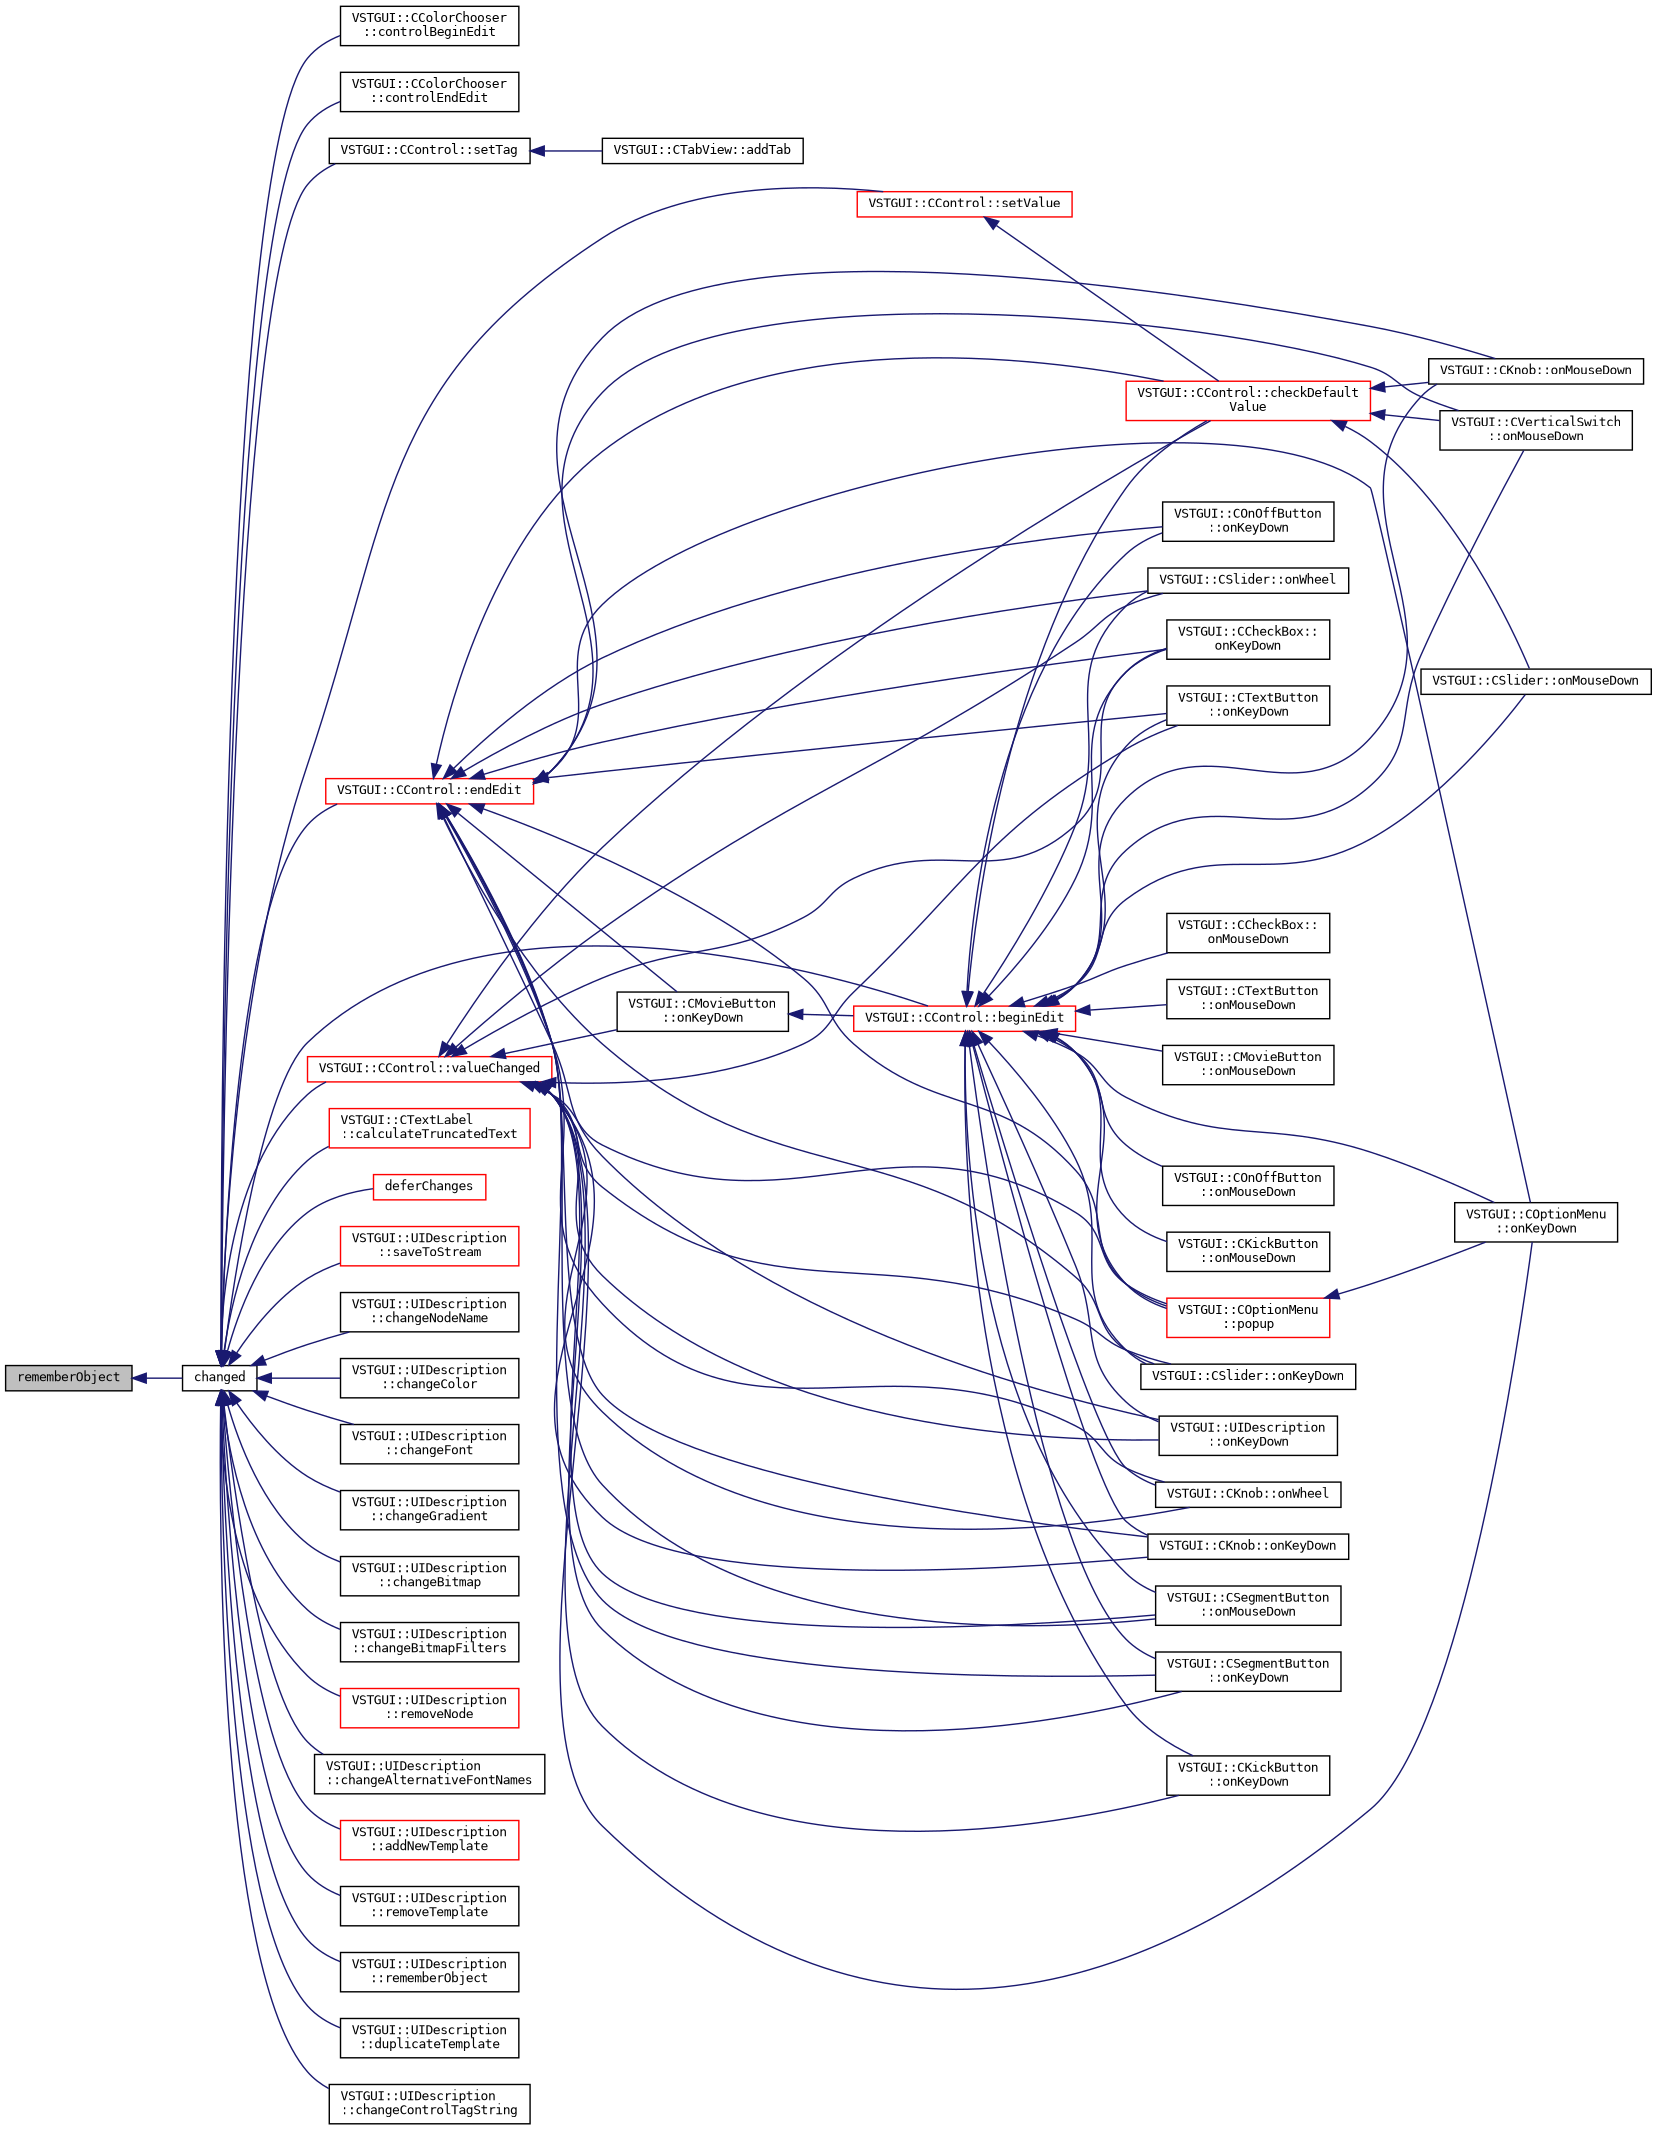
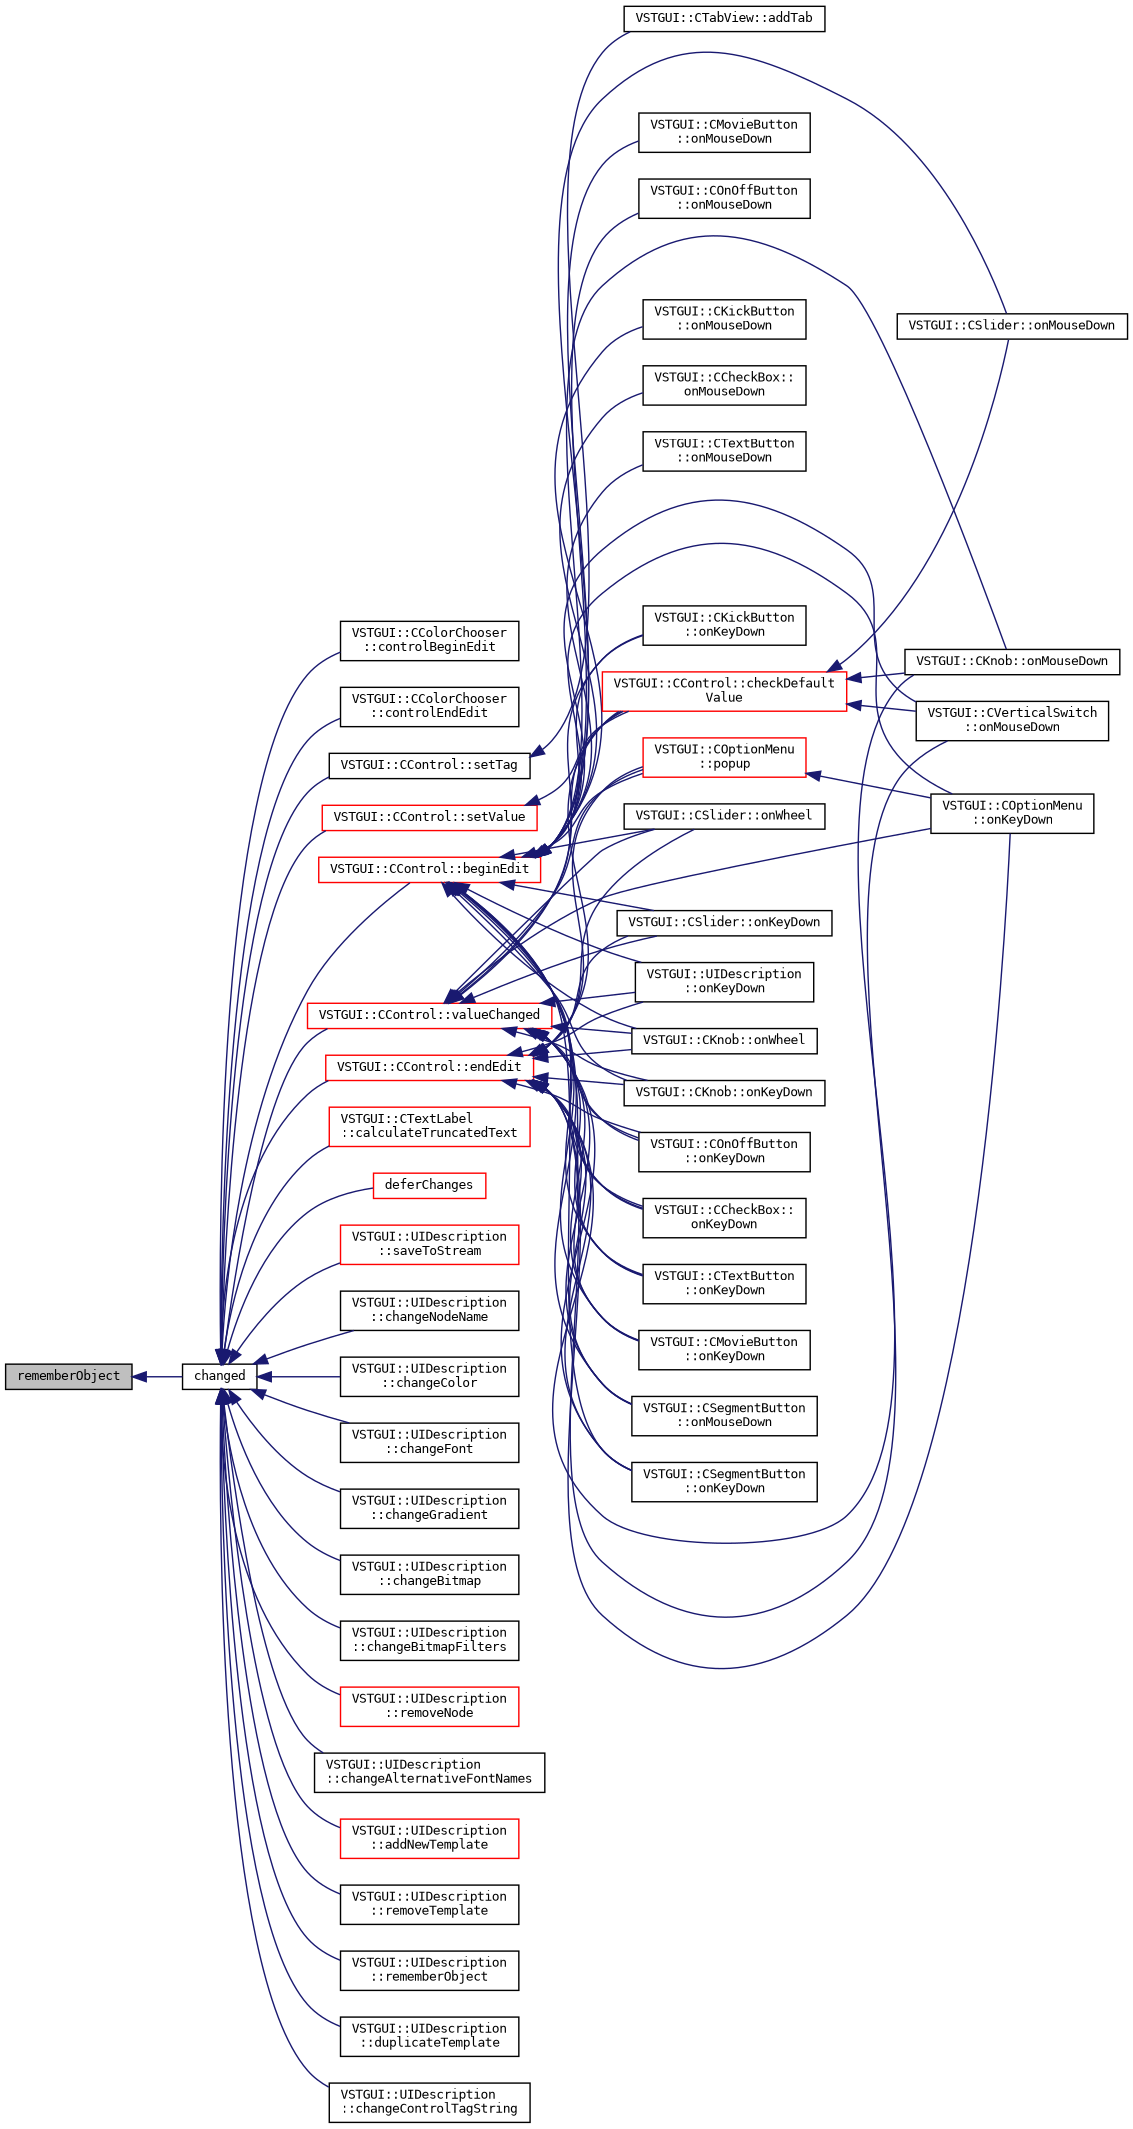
edge "VSTGUI::CControl::beginEdit" -> "VSTGUI::CMovieButton ::onKeyDown": reversed
edge "VSTGUI::COnOffButton ::onKeyDown" -> "VSTGUI::CControl::valueChanged": added
